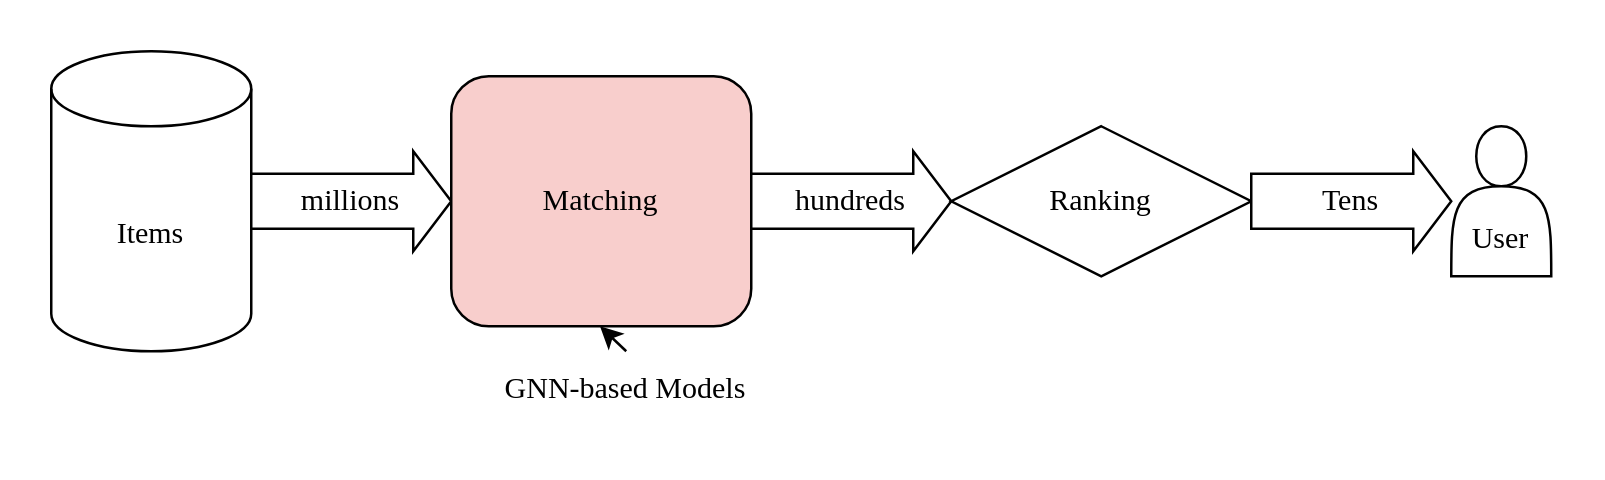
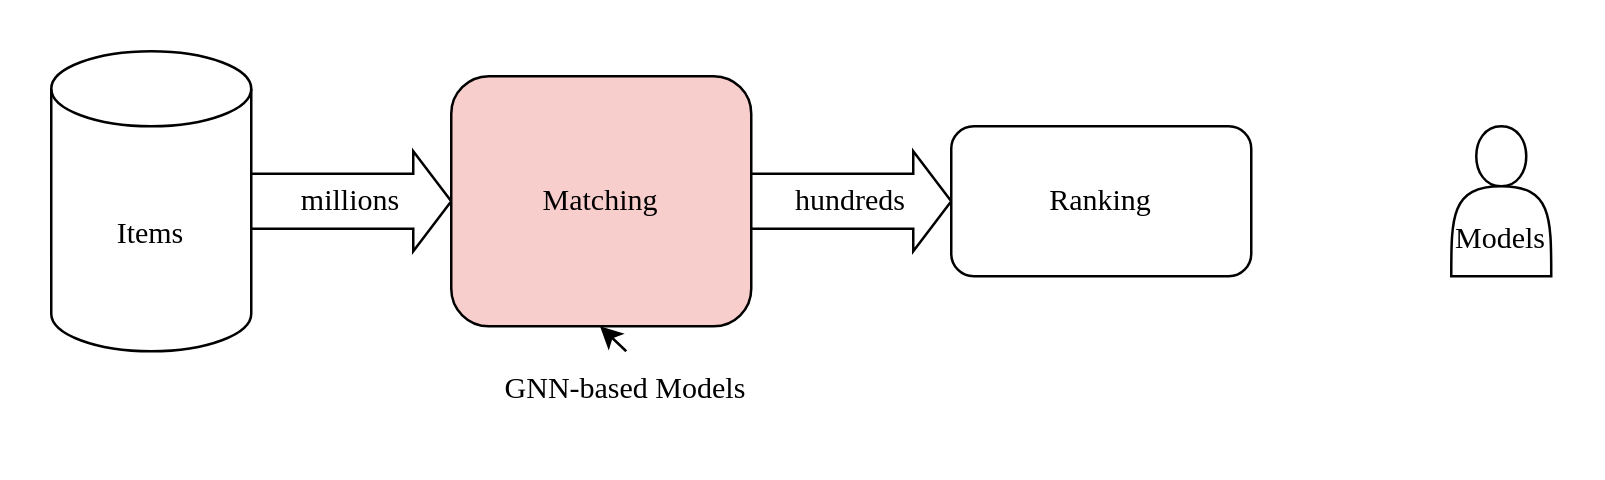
node "Ranking": shape diamond -> rounded rectangle
node "Tens": removed
node "User": label "User" -> "Models"
